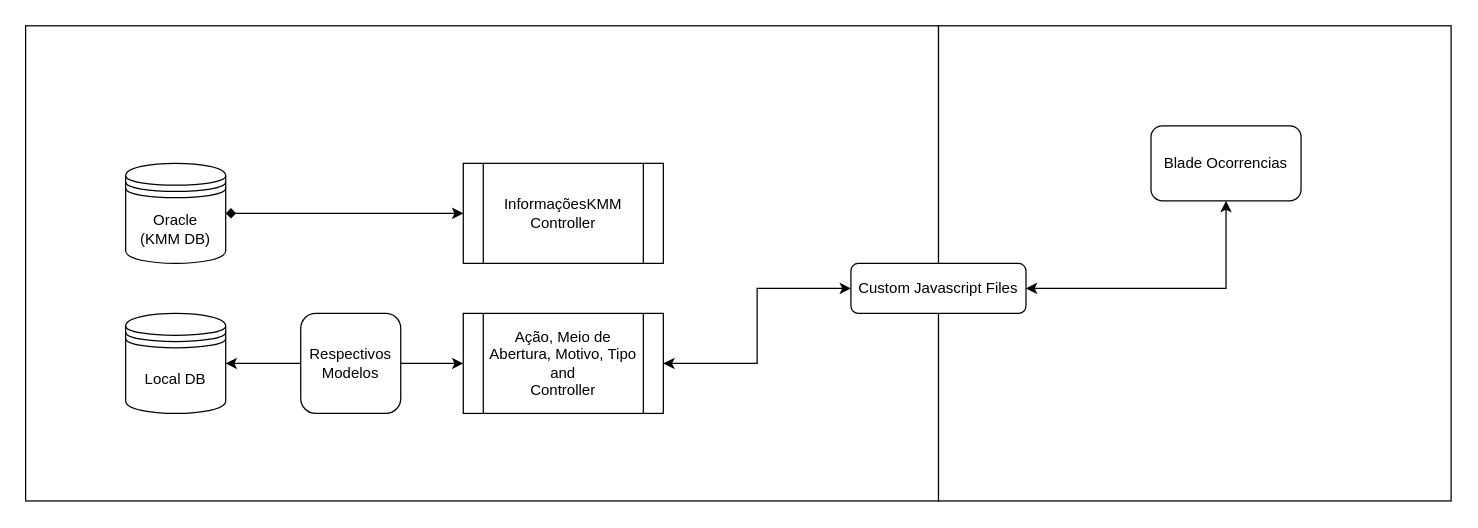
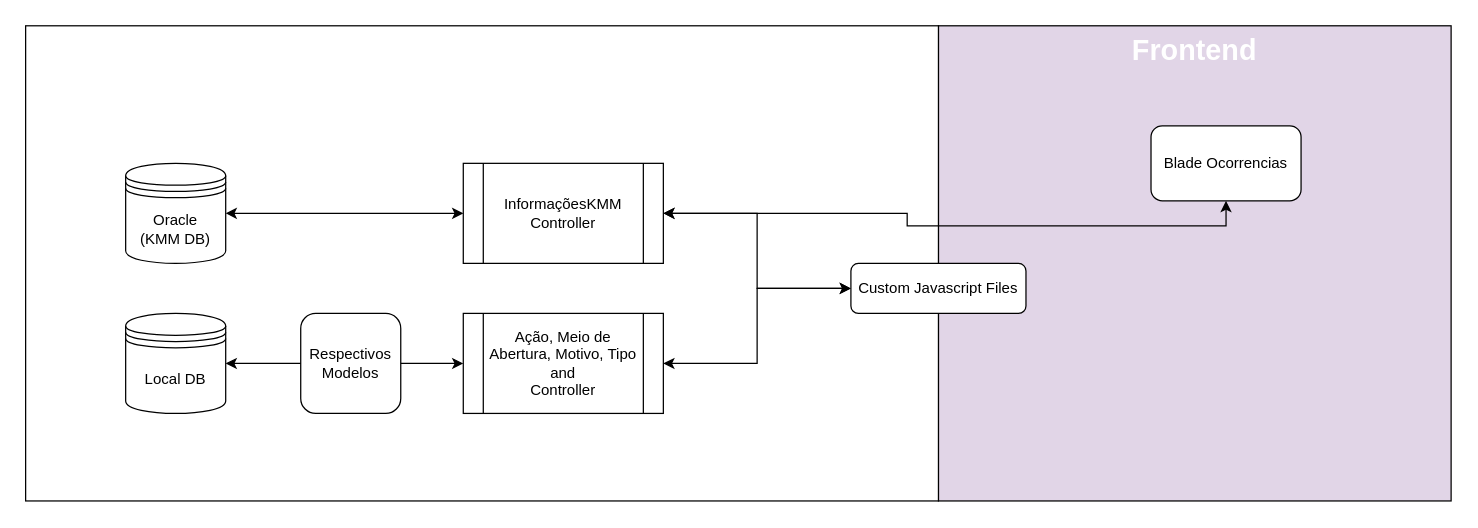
edge "Oracle (KMM DB)" -- "InformaçõesKMM Controller": arrowhead diamond -> classic
edge "InformaçõesKMM Controller" -- "Custom Javascript Files": added
node "Frontend": fillcolor #ffffff -> #e1d5e7
edge "Blade Ocorrencias" -- "Custom Javascript Files": now "Blade Ocorrencias" -- "InformaçõesKMM Controller"
